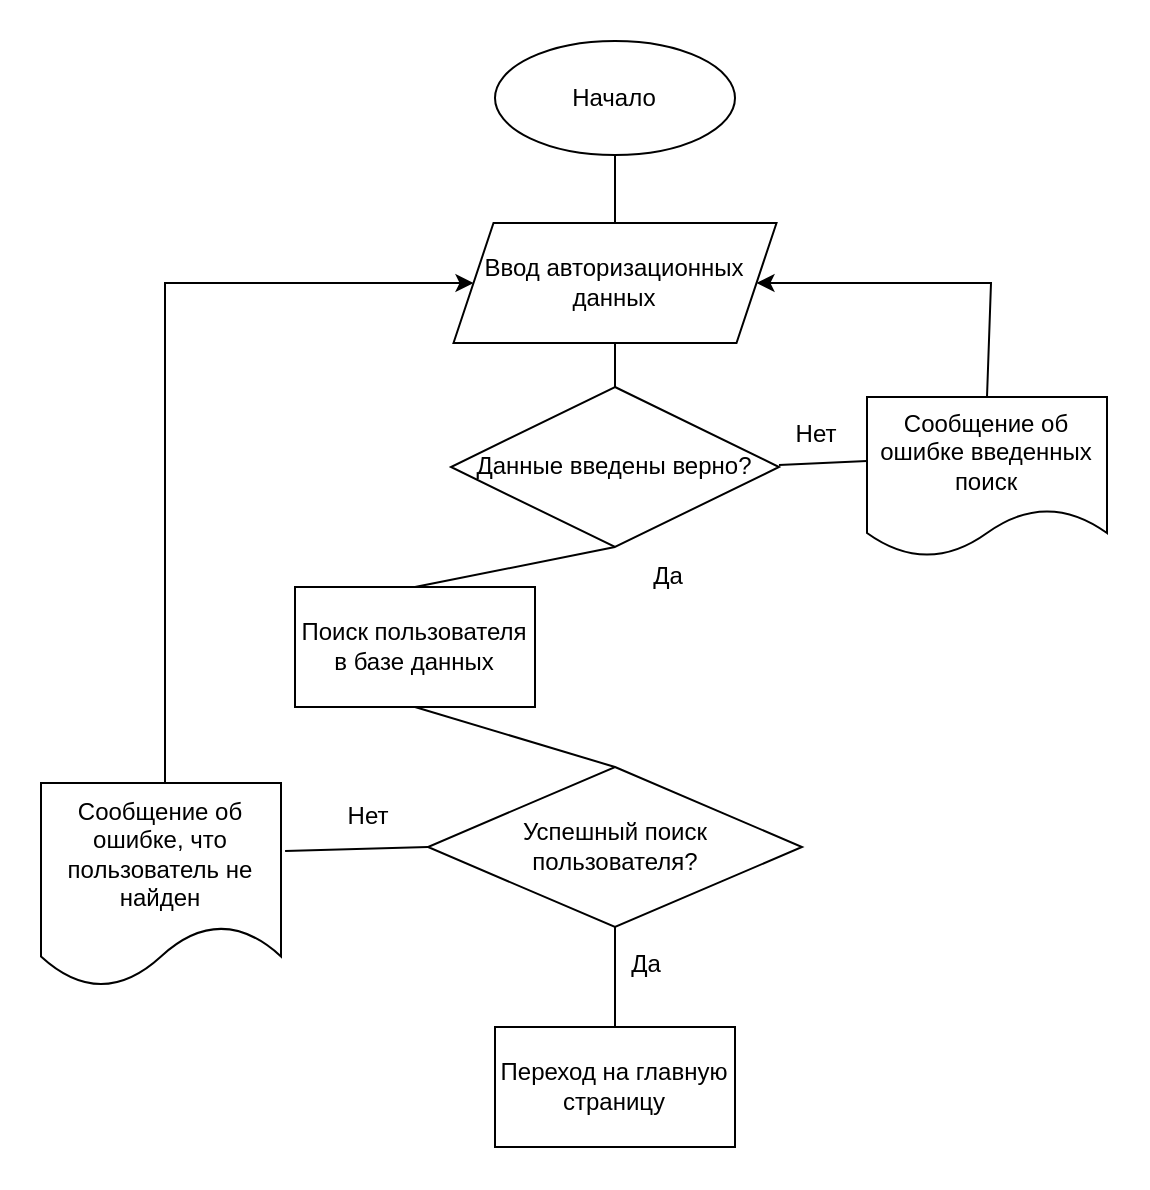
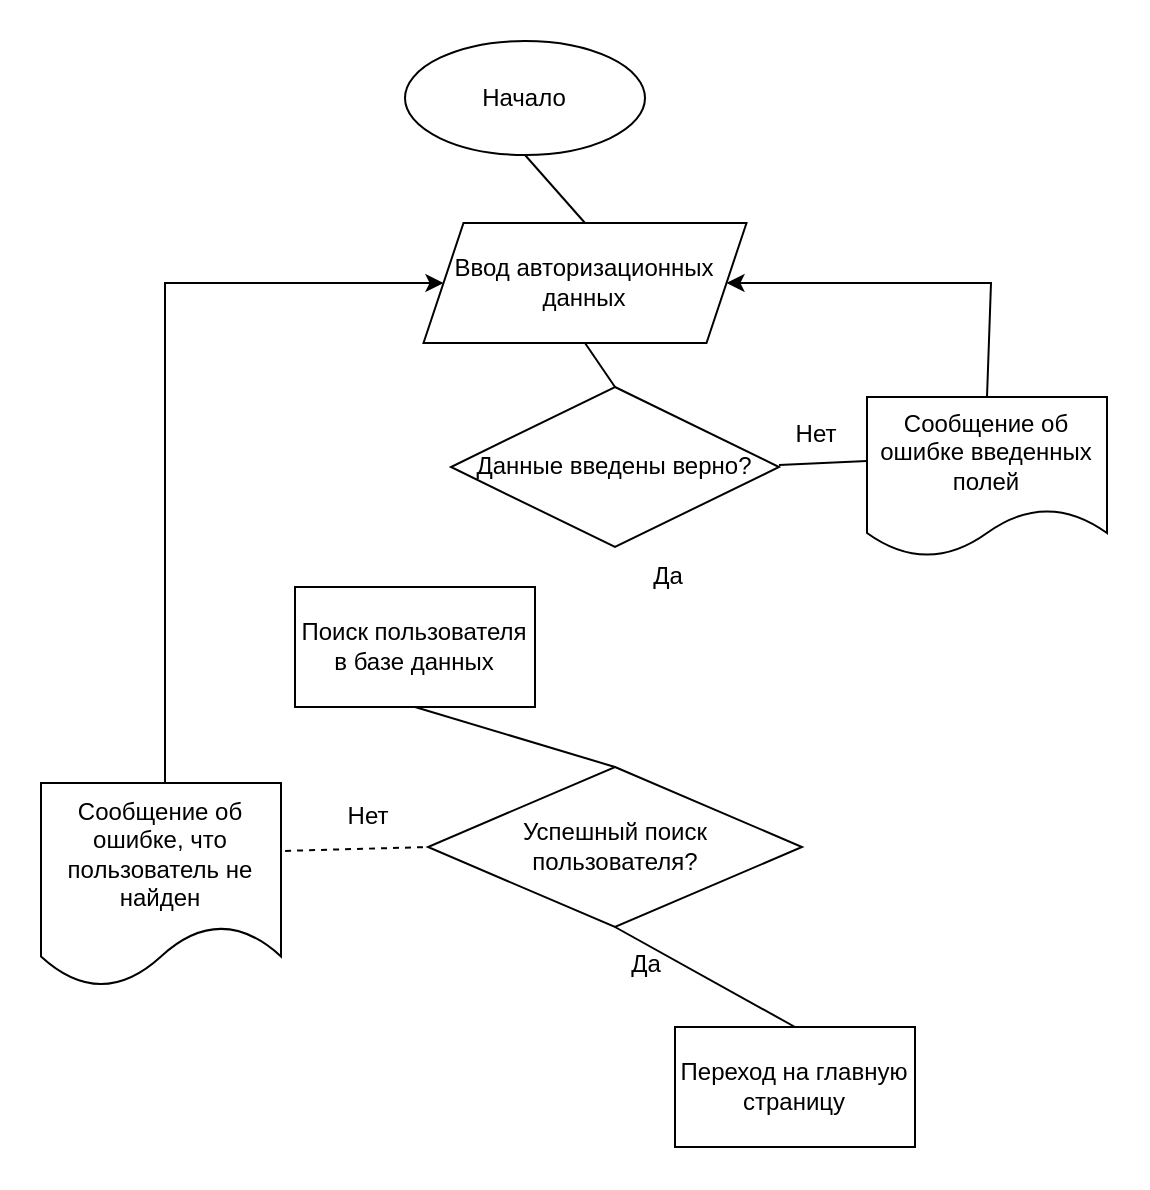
node "Начало": moved (615, 98) -> (525, 98)
node "Ввод авторизационных данных": moved (615, 283) -> (585, 283)
node "Сообщение об ошибке введенных поиск": label "Сообщение об ошибке введенных поиск" -> "Сообщение об ошибке введенных полей"
edge "Данные введены верно?" -- "Поиск пользователя в базе данных": removed
edge "Успешный поиск пользователя?" -- "Сообщение об ошибке, что пользователь не найден": style solid -> dashed
node "Переход на главную страницу": moved (615, 1087) -> (795, 1087)
